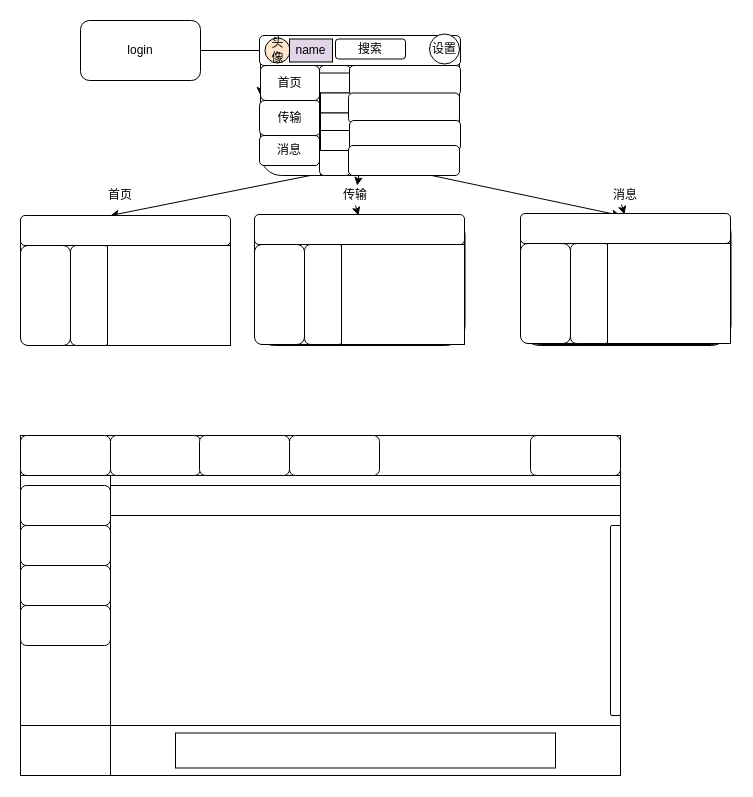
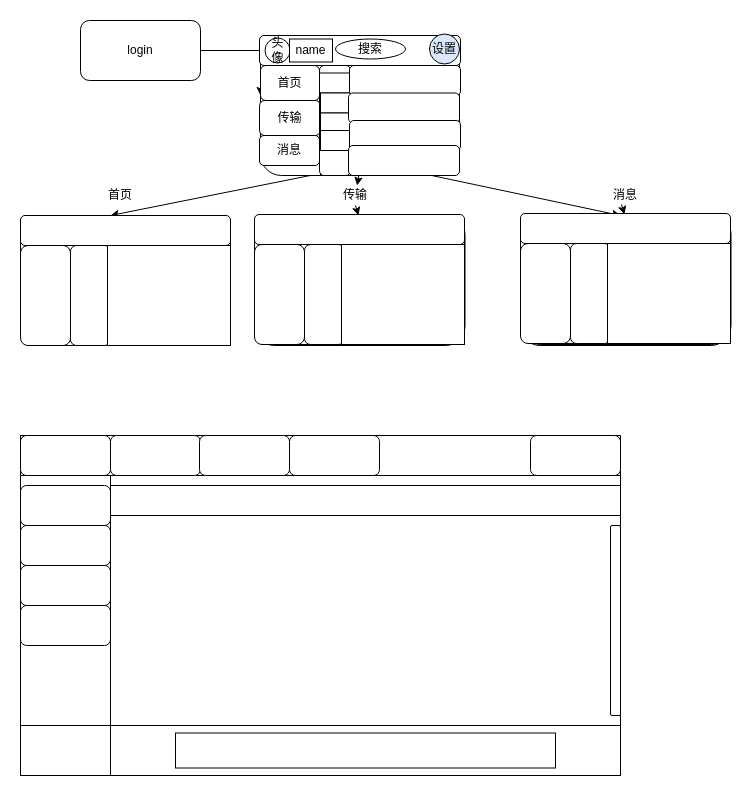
node "搜索": shape rounded rectangle -> ellipse
node "设置": fillcolor #ffffff -> #dae8fc
node "头像": fillcolor #ffe6cc -> #ffffff
node "name": fillcolor #e1d5e7 -> #ffffff
